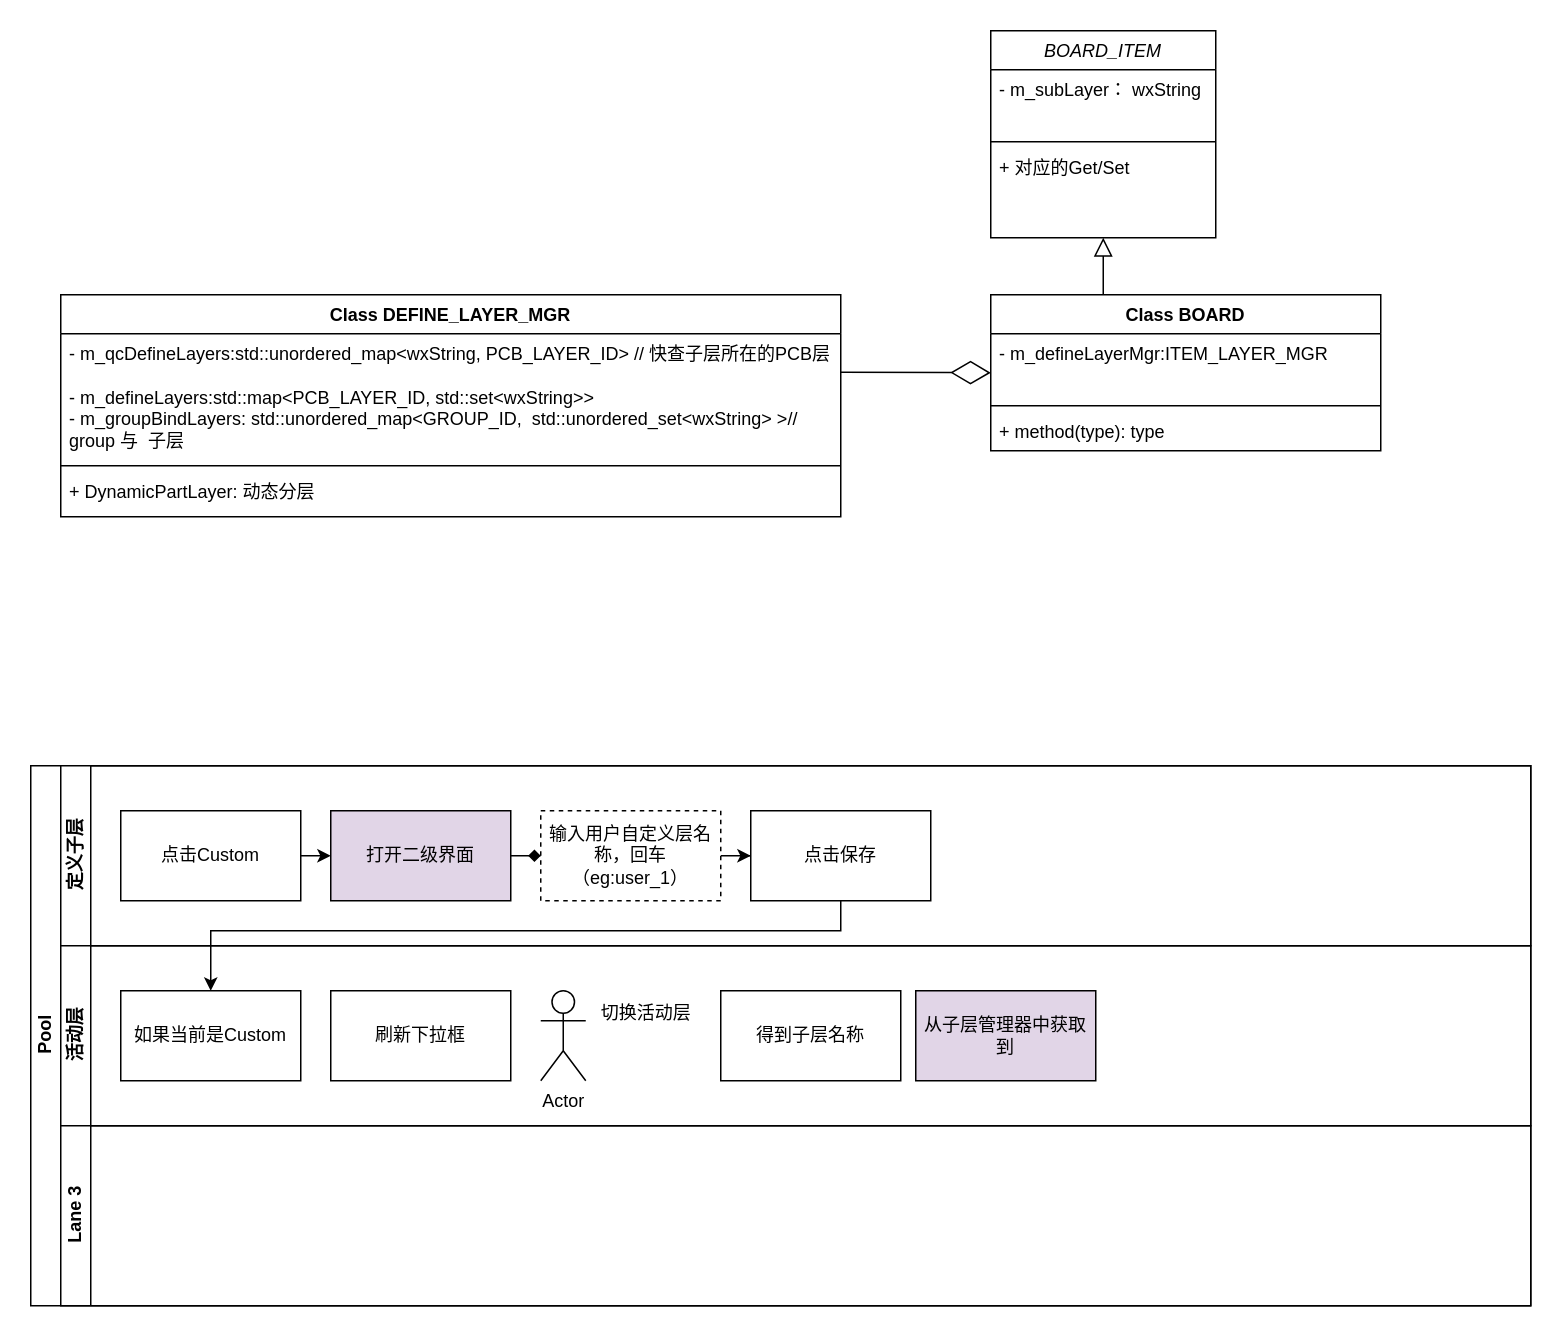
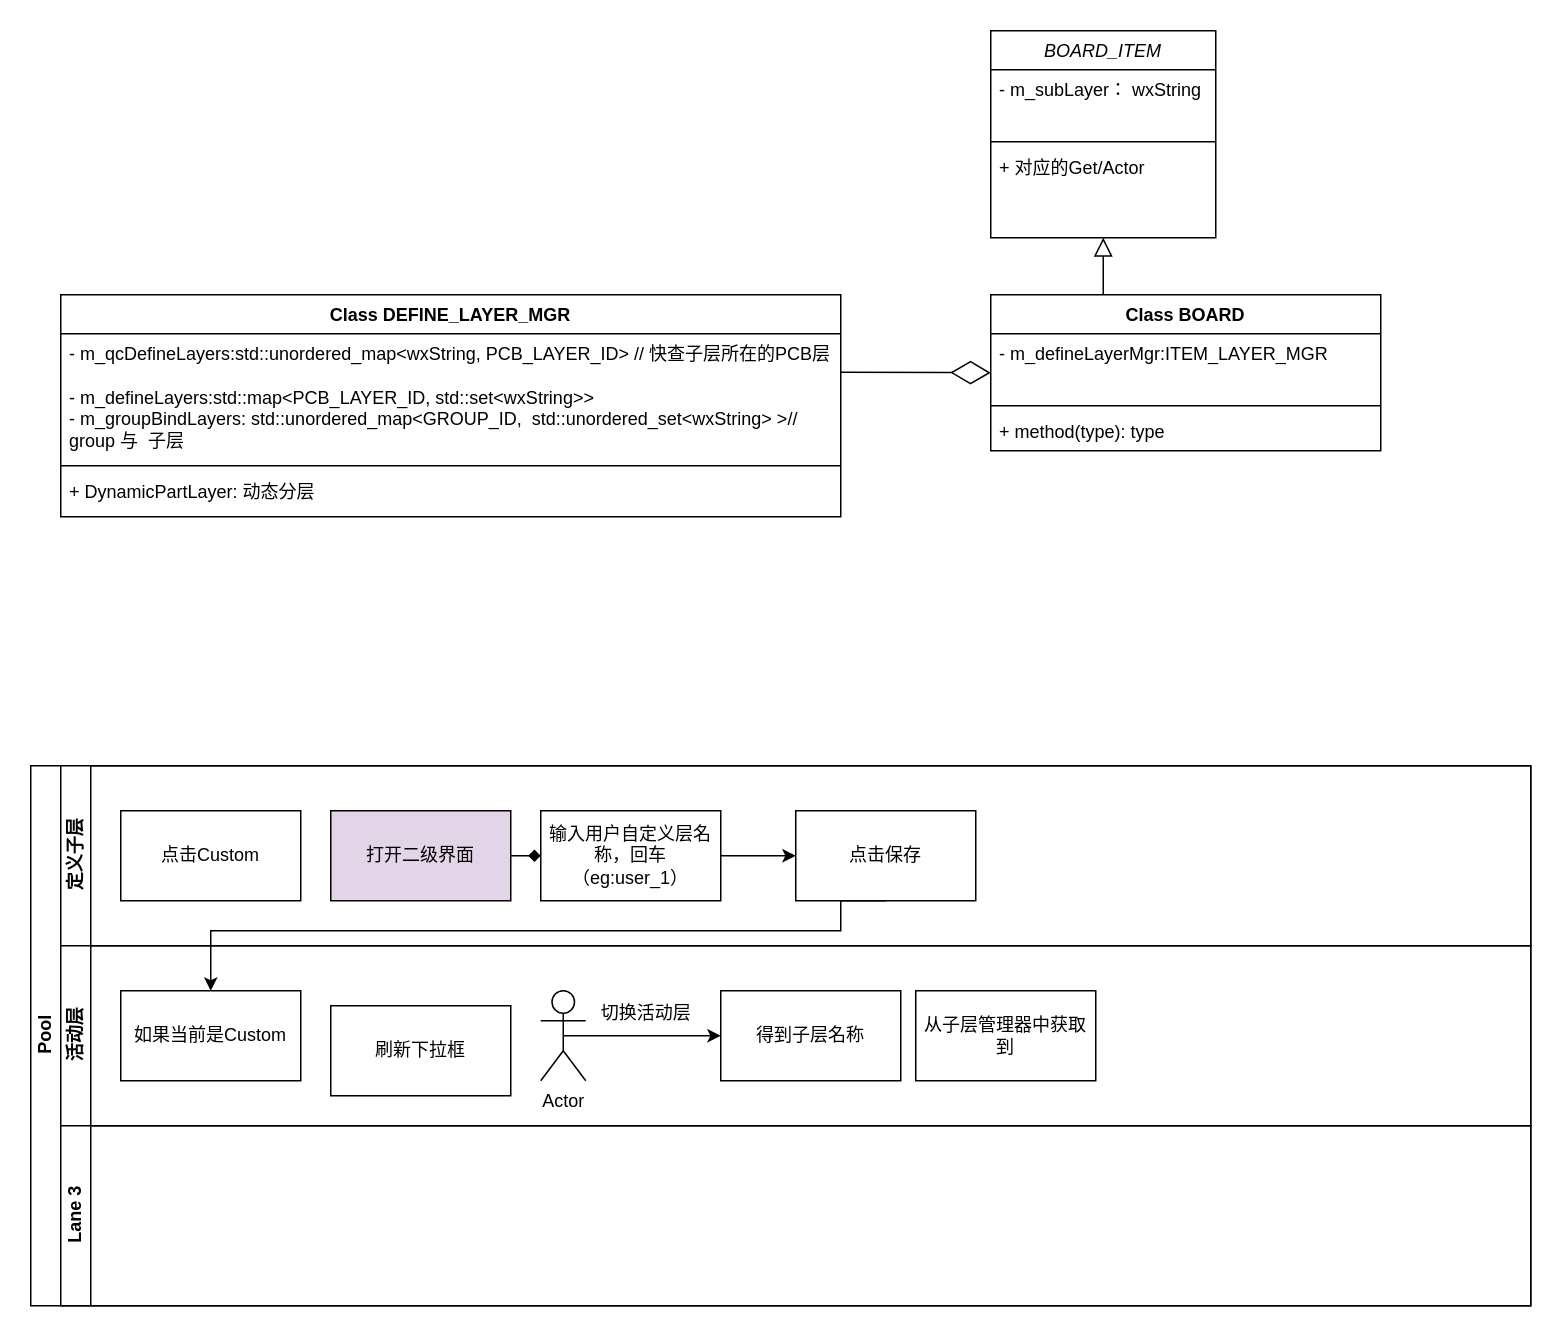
node "+ 对应的Get/Set": label "+ 对应的Get/Set" -> "+ 对应的Get/Actor"
edge "点击Custom" -> "打开二级界面": removed
node "输入用户自定义层名称，回车（eg:user_1）": style dashed -> solid
node "点击保存": moved (841, 856) -> (886, 856)
node "刷新下拉框": moved (421, 1036) -> (421, 1051)
edge "Actor" -> "得到子层名称": added
node "从子层管理器中获取到": fillcolor #e1d5e7 -> #ffffff
